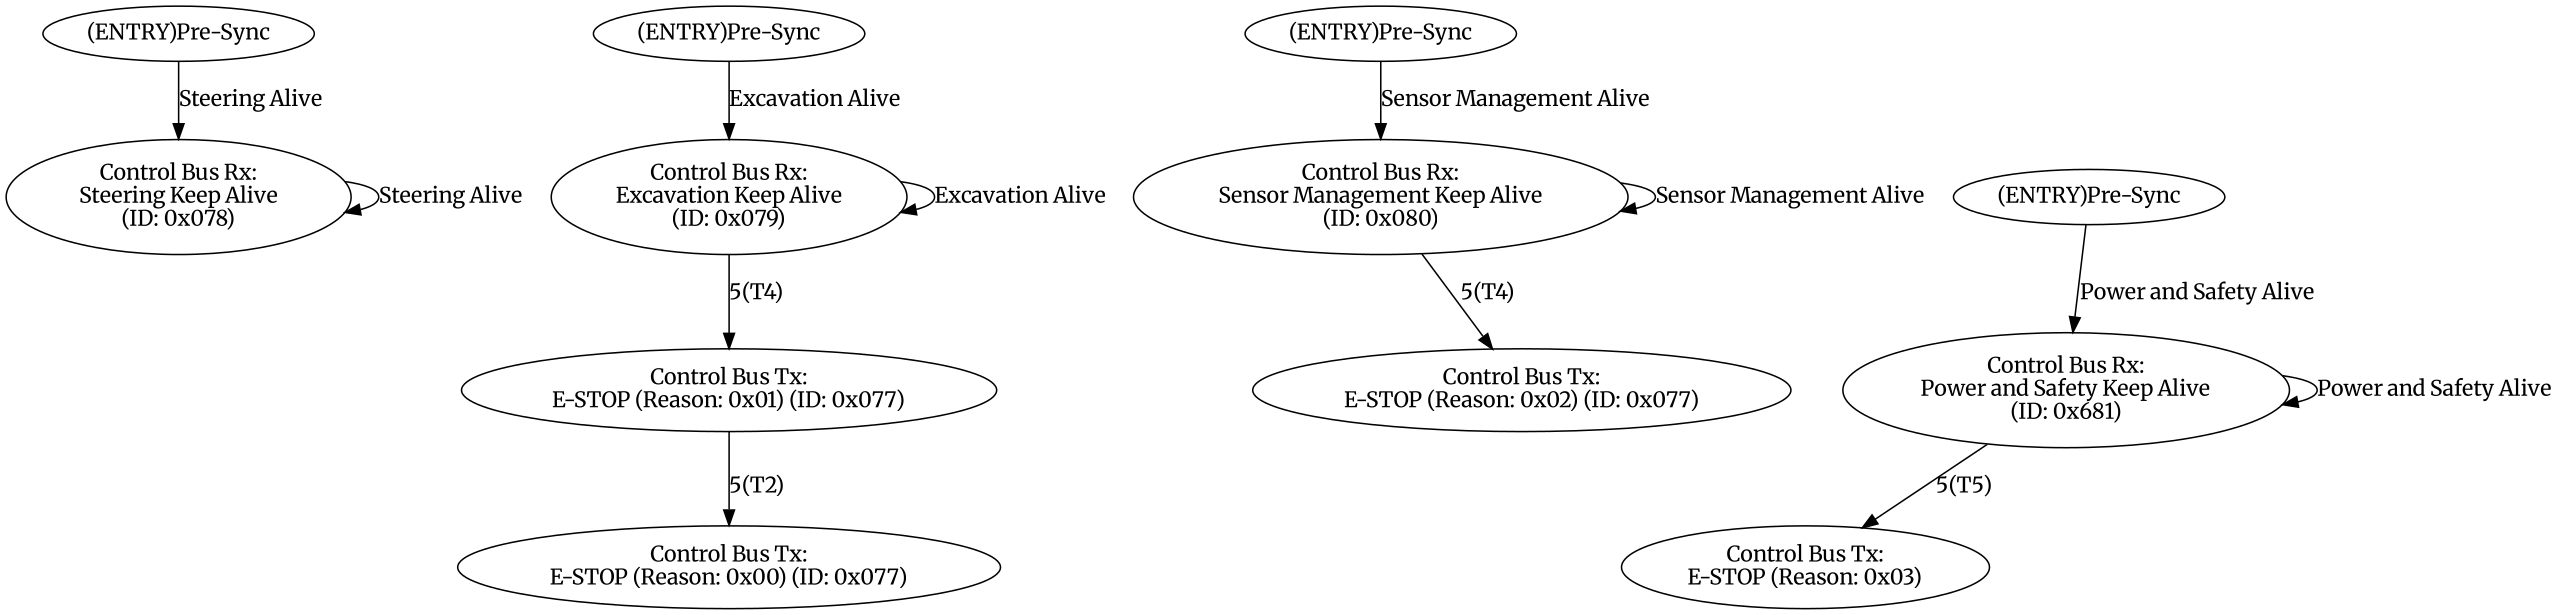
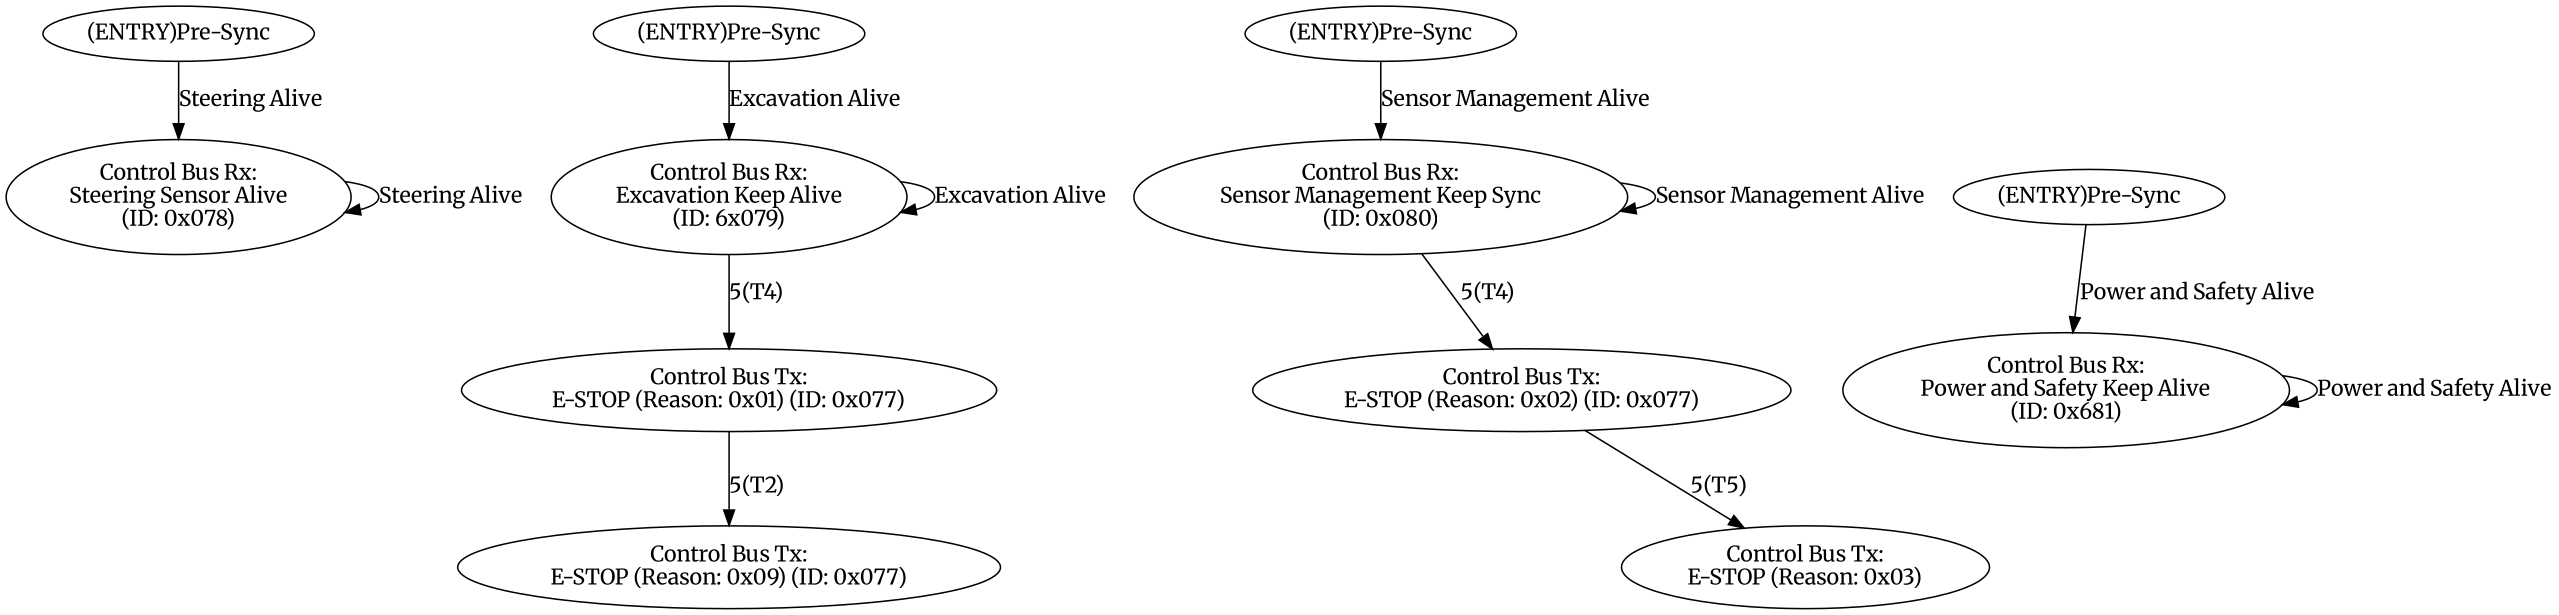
node "Control Bus Rx: Steering Keep Alive (ID: 0x078)": label "Control Bus Rx: Steering Keep Alive (ID: 0x078)" -> "Control Bus Rx: Steering Sensor Alive (ID: 0x078)"
node "Control Bus Rx: Excavation Keep Alive (ID: 0x079)": label "Control Bus Rx: Excavation Keep Alive (ID: 0x079)" -> "Control Bus Rx: Excavation Keep Alive (ID: 6x079)"
node "Control Bus Rx: Sensor Management Keep Alive (ID: 0x080)": label "Control Bus Rx: Sensor Management Keep Alive (ID: 0x080)" -> "Control Bus Rx: Sensor Management Keep Sync (ID: 0x080)"
edge "Control Bus Rx: Power and Safety Keep Alive (ID: 0x681)" -> "Control Bus Tx: E-STOP (Reason: 0x03)": now "Control Bus Tx: E-STOP (Reason: 0x02) (ID: 0x077)" -> "Control Bus Tx: E-STOP (Reason: 0x03)"
node "Control Bus Tx: E-STOP (Reason: 0x00) (ID: 0x077)": label "Control Bus Tx: E-STOP (Reason: 0x00) (ID: 0x077)" -> "Control Bus Tx: E-STOP (Reason: 0x09) (ID: 0x077)"
